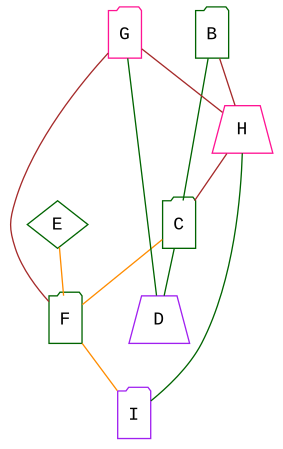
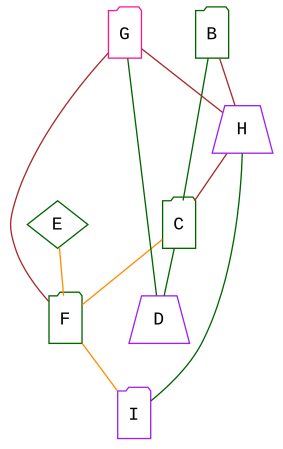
node "H": color deeppink -> purple
